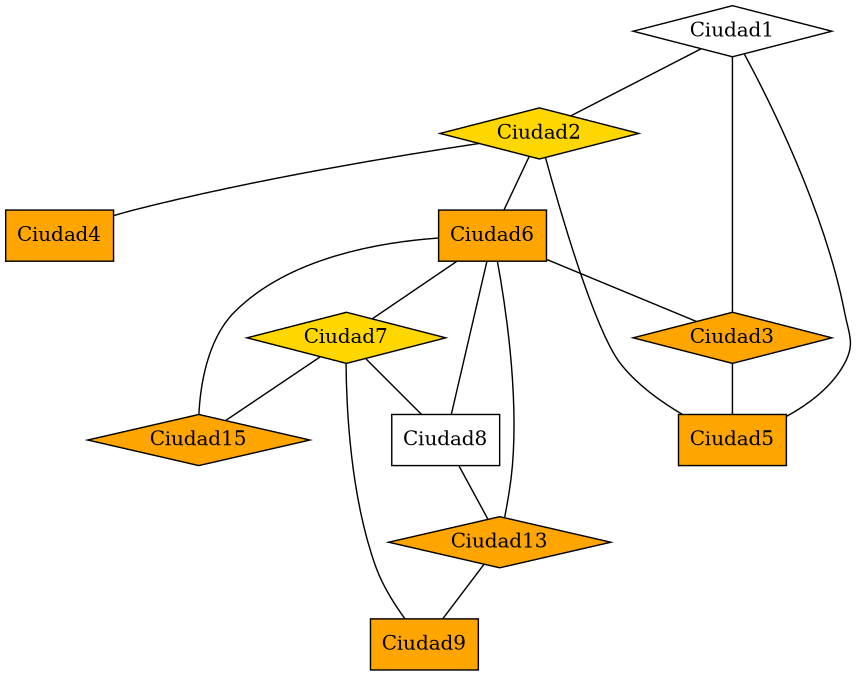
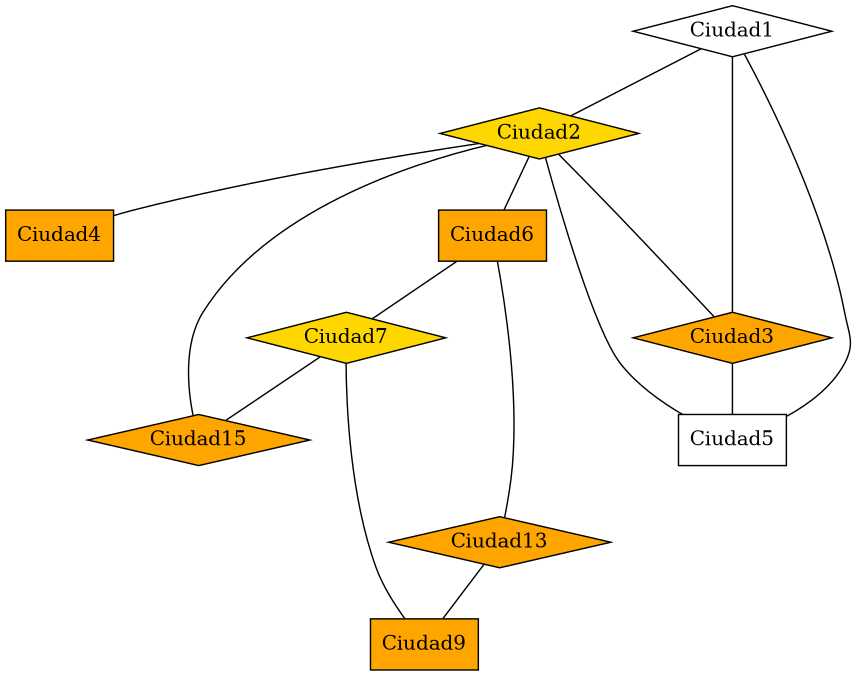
edge "Ciudad6" -- "Ciudad15": now "Ciudad2" -- "Ciudad15"
edge "Ciudad6" -- "Ciudad3": now "Ciudad2" -- "Ciudad3"
node "Ciudad8": removed
node "Ciudad5": fillcolor orange -> white
